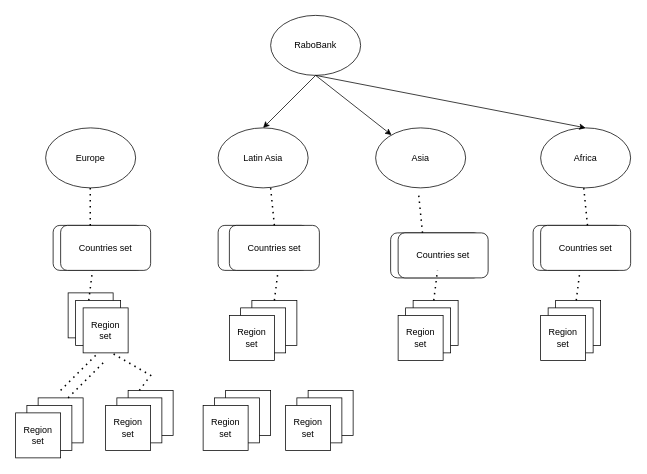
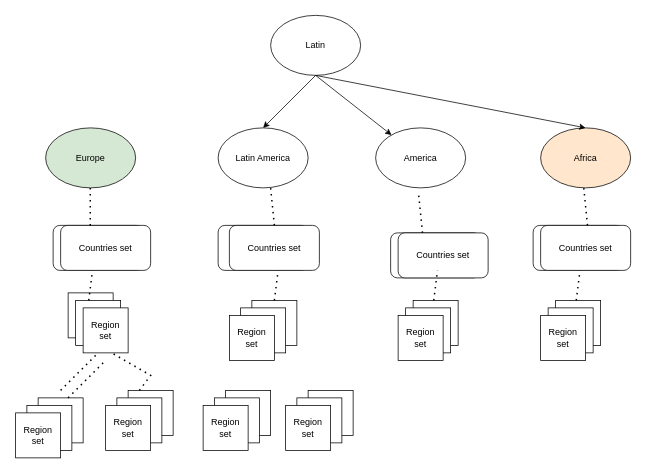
node "RaboBank": label "RaboBank" -> "Latin"
node "Europe": fillcolor #ffffff -> #d5e8d4
node "Latin Asia": label "Latin Asia" -> "Latin America"
node "Asia": label "Asia" -> "America"
node "Africa": fillcolor #ffffff -> #ffe6cc
